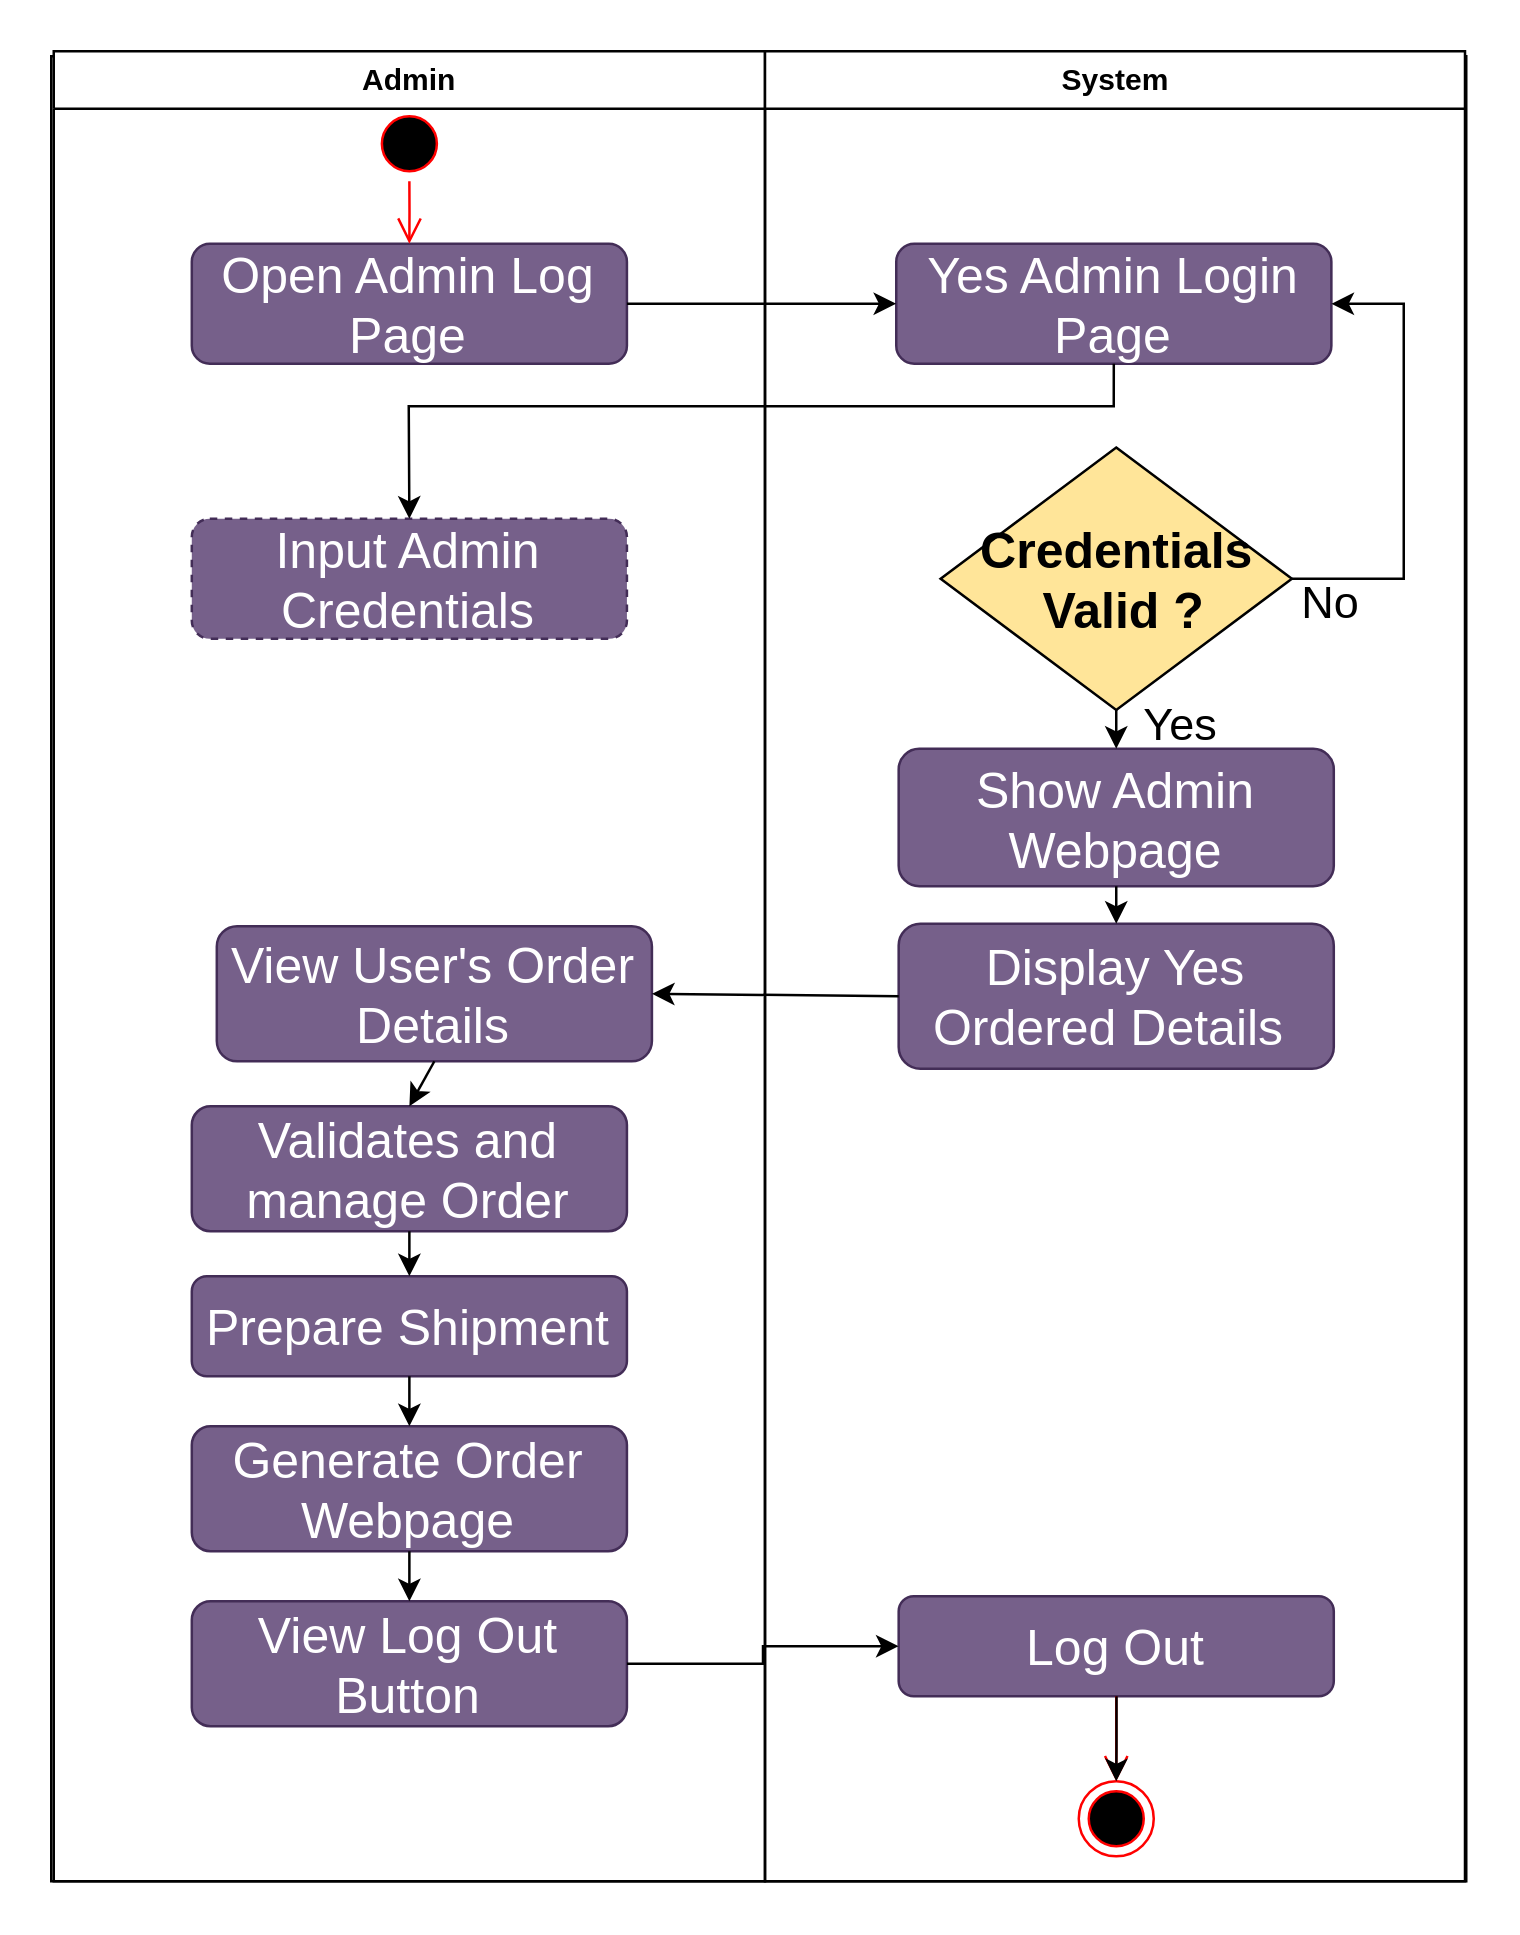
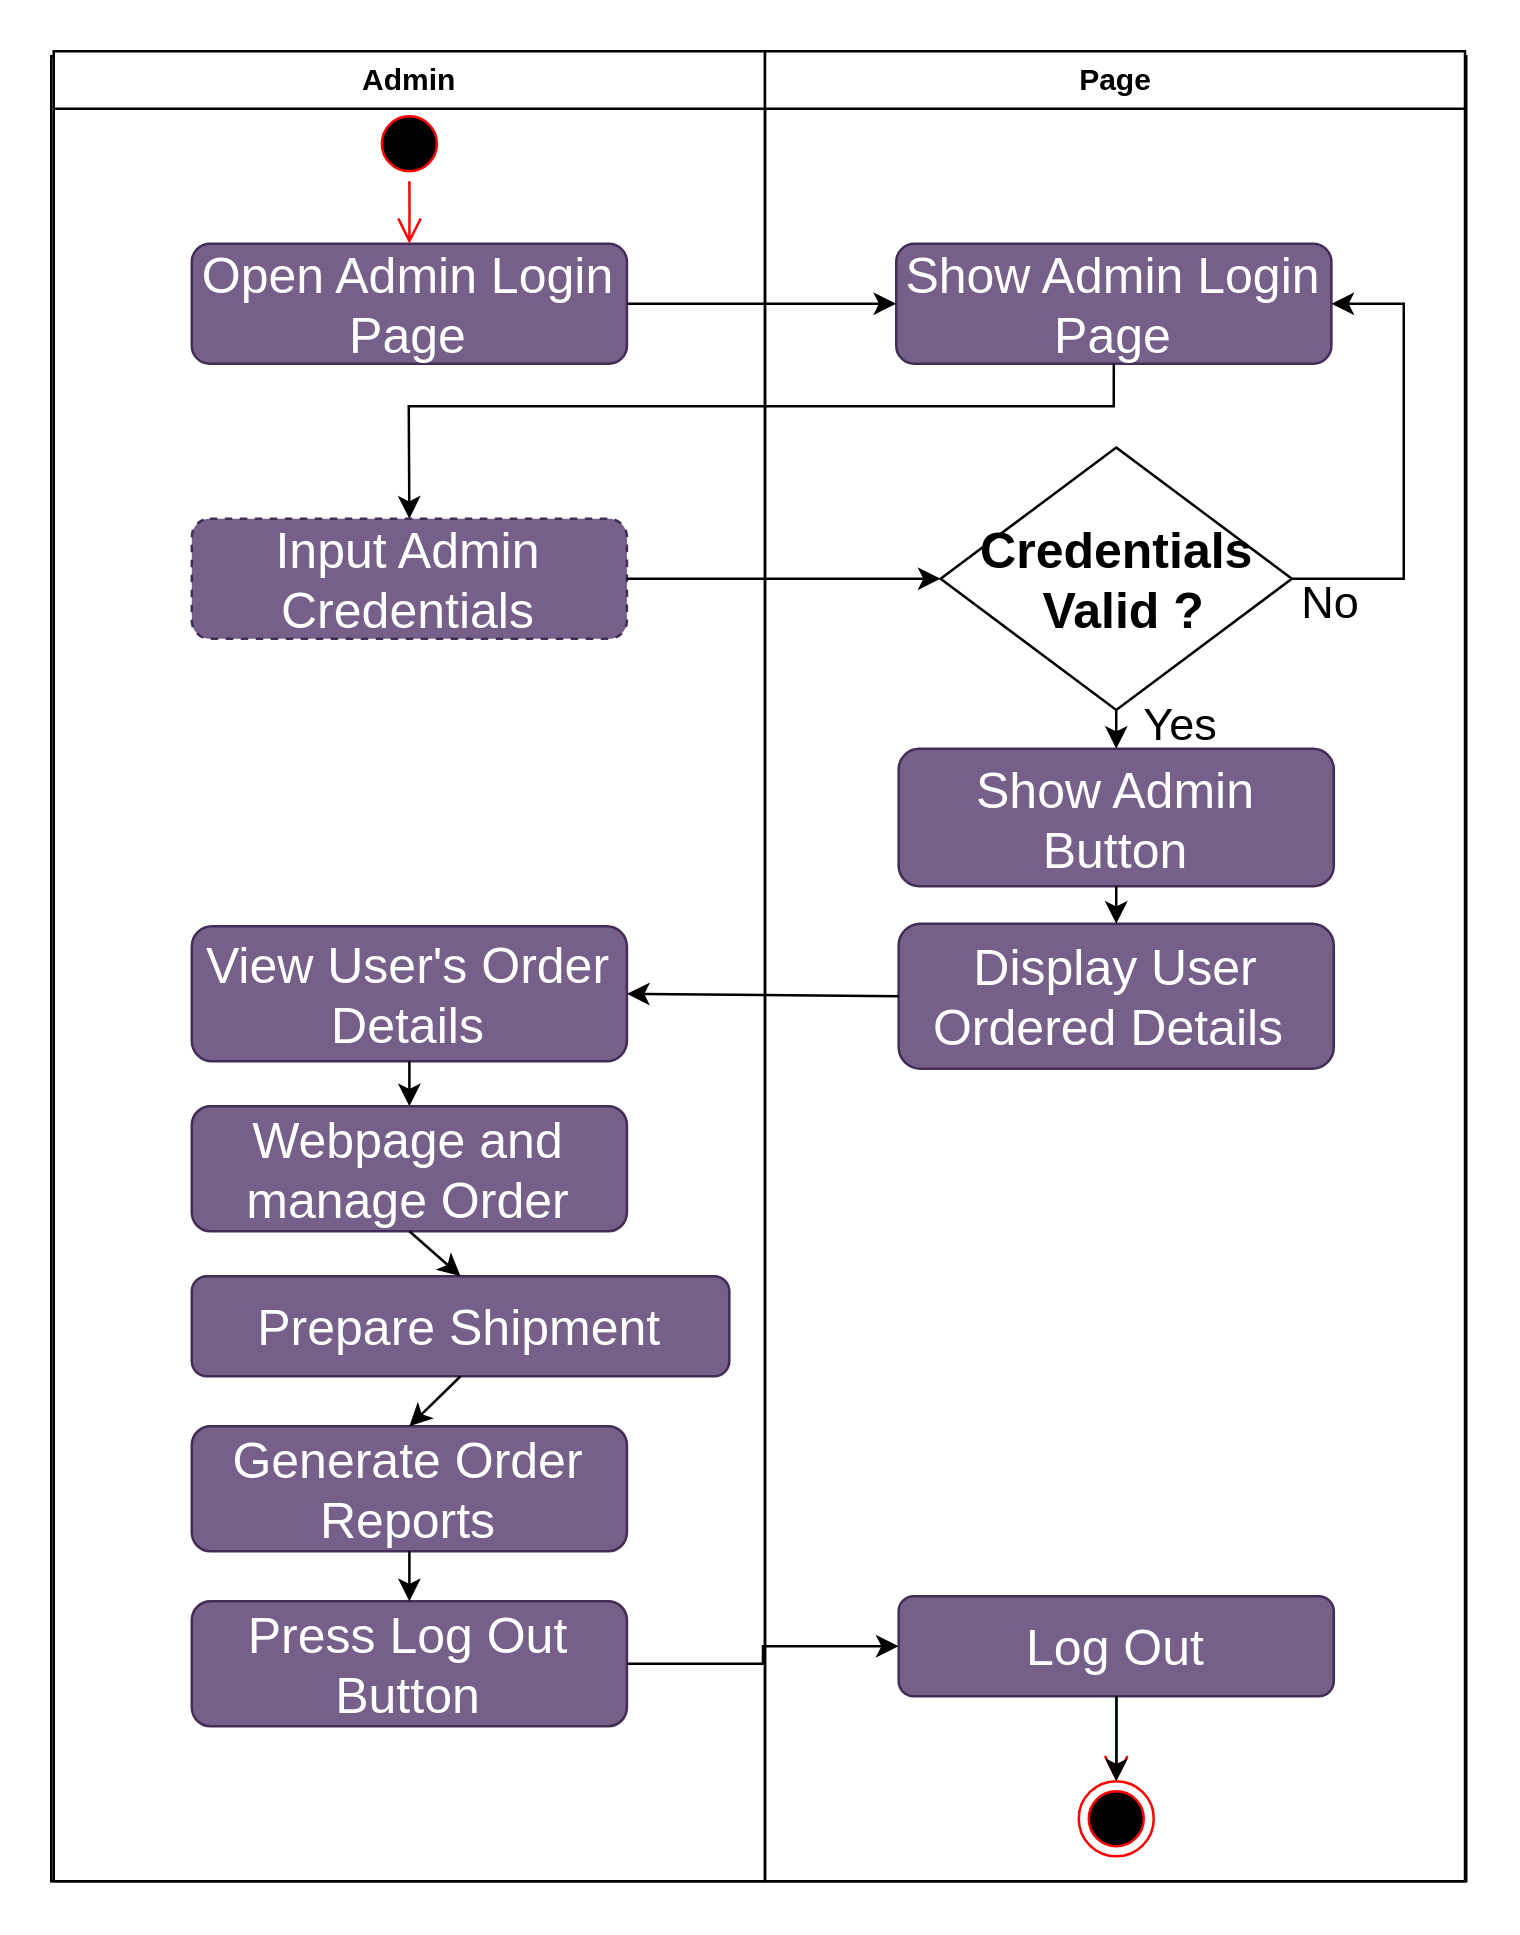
node "System": label "System" -> "Page"
node "Open Admin Log Page": label "Open Admin Log Page" -> "Open Admin Login Page"
node "Yes Admin Login Page": label "Yes Admin Login Page" -> "Show Admin Login Page"
edge "Input Admin Credentials" -> "Credentials Valid ?": added
node "Credentials Valid ?": fillcolor #ffe599 -> #ffffff
node "Show Admin Webpage": label "Show Admin Webpage" -> "Show Admin Button"
node "View User's Order Details": moved (434, 994) -> (409, 994)
node "Display Yes Ordered Details": label "Display Yes Ordered Details" -> "Display User Ordered Details"
node "Validates and manage Order": label "Validates and manage Order" -> "Webpage and manage Order"
node "Prepare Shipment": size 435x100 -> 538x100
node "Generate Order Webpage": label "Generate Order Webpage" -> "Generate Order Reports"
node "View Log Out Button": label "View Log Out Button" -> "Press Log Out Button"
